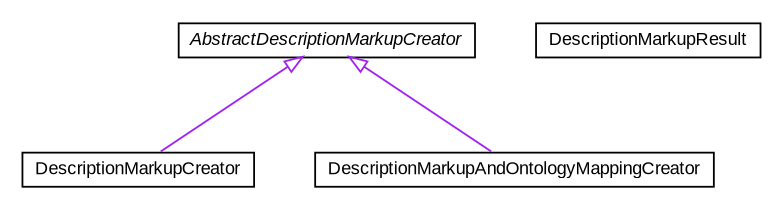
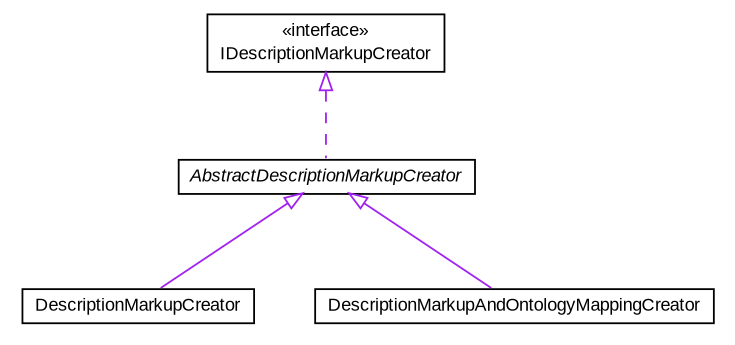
node "DescriptionMarkupResult": removed
node "IDescriptionMarkupCreator": added
